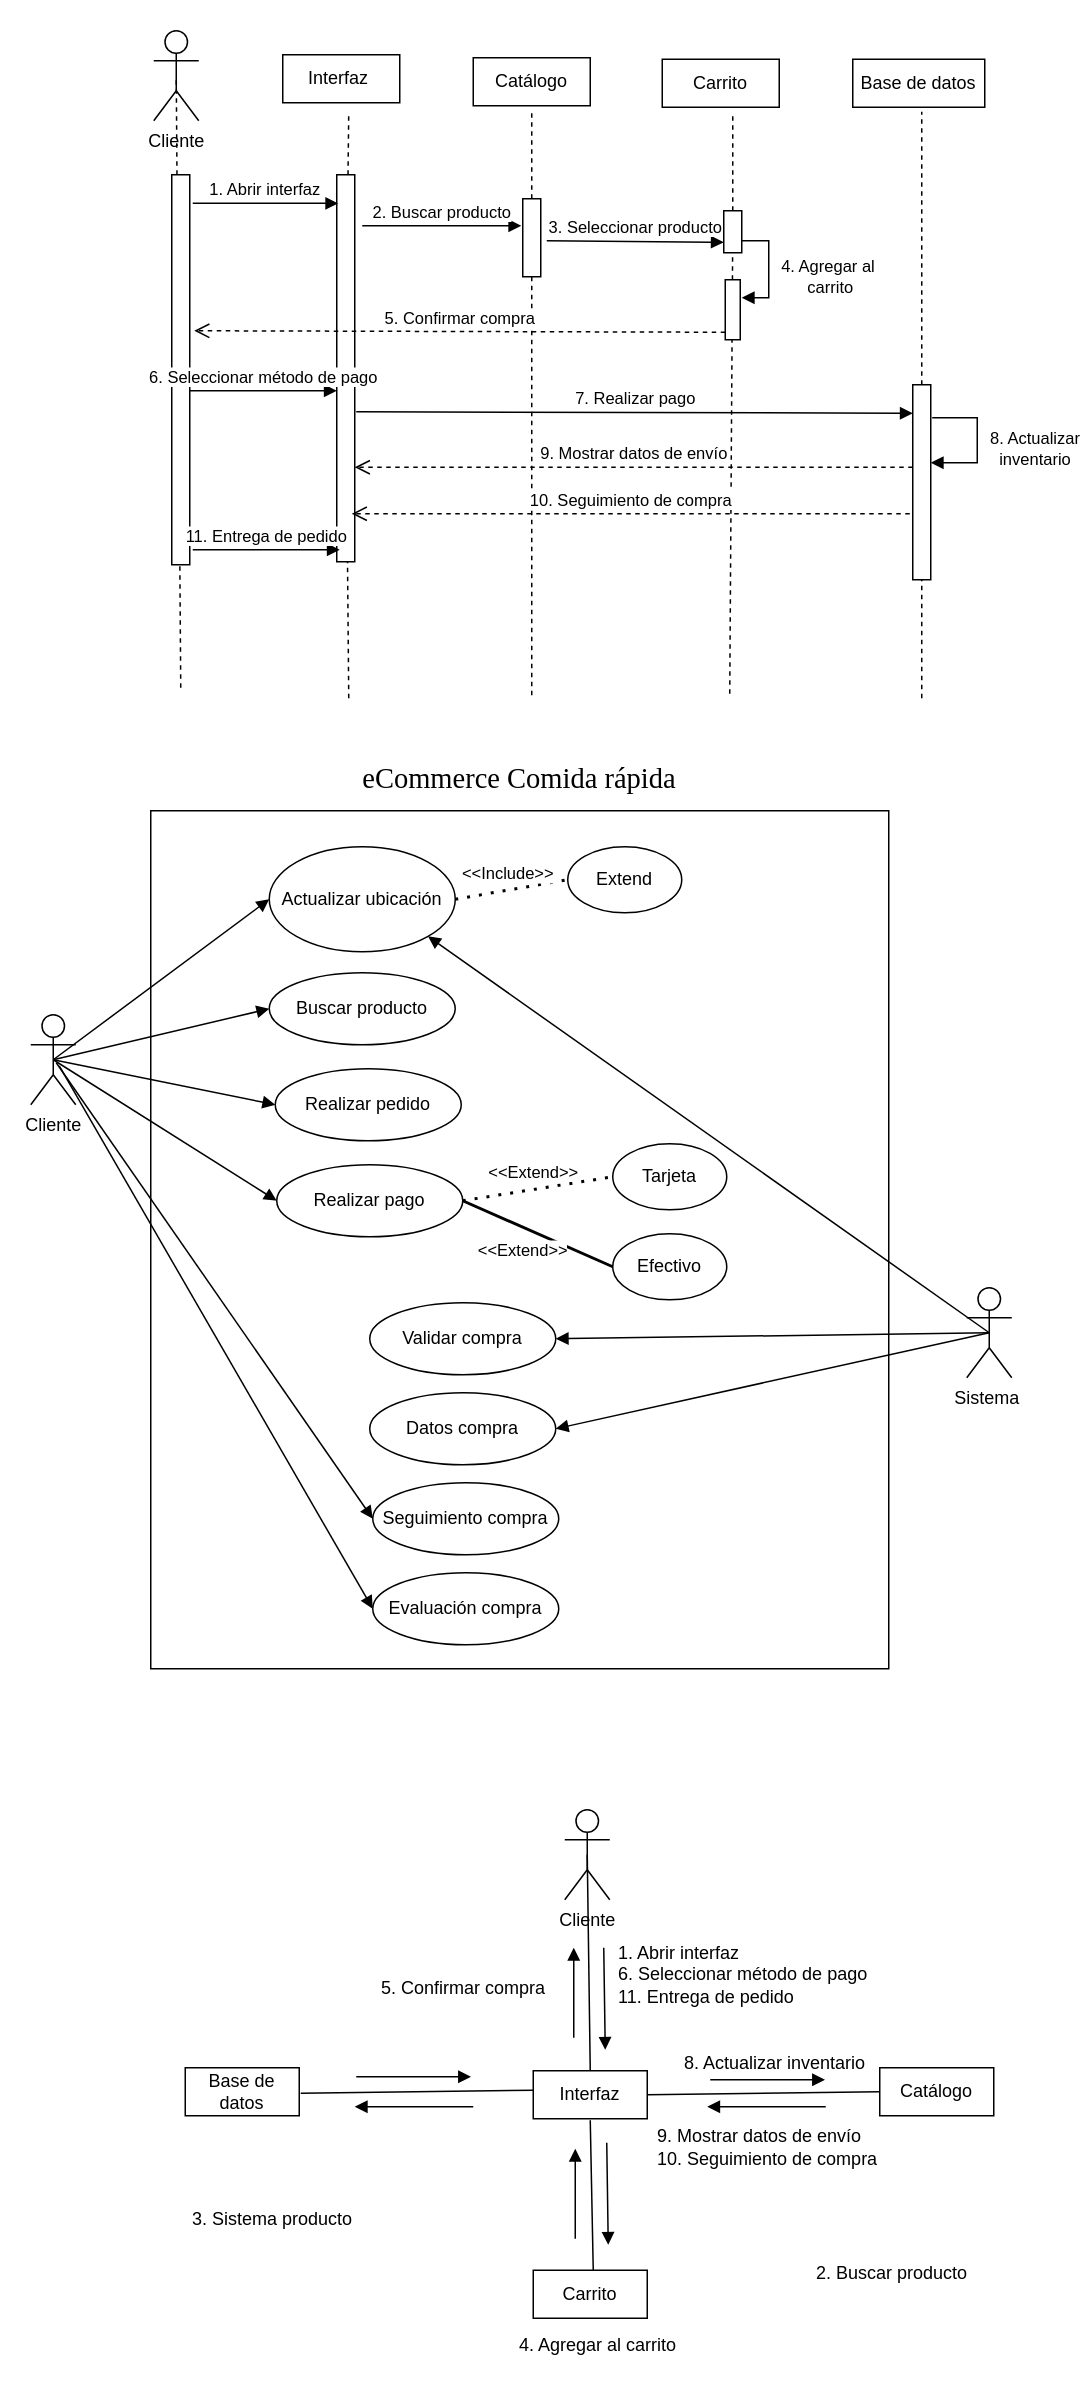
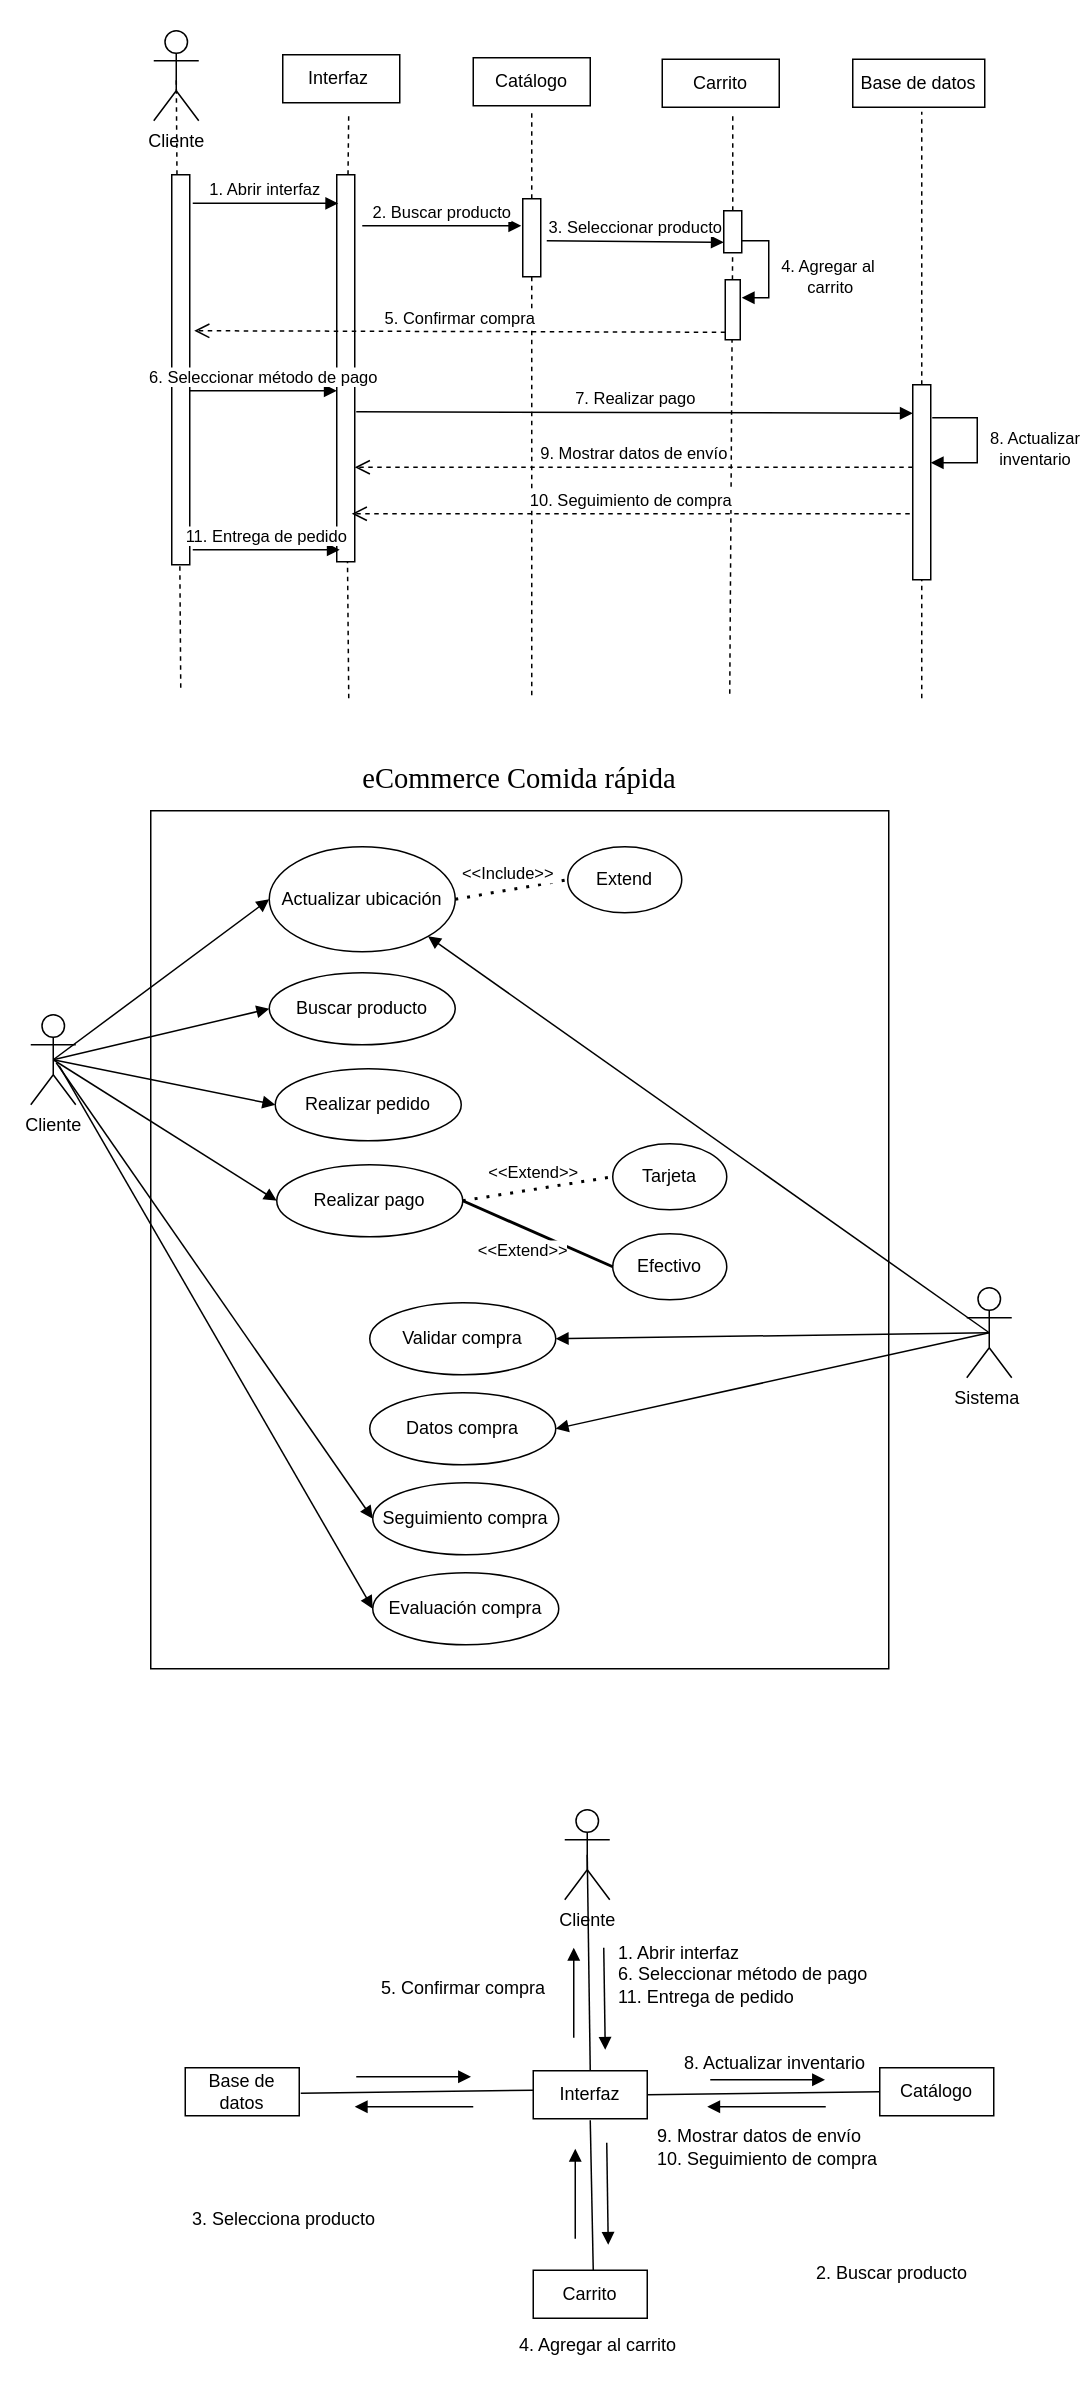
node "3. Sistema producto": label "3. Sistema producto" -> "3. Selecciona producto"
